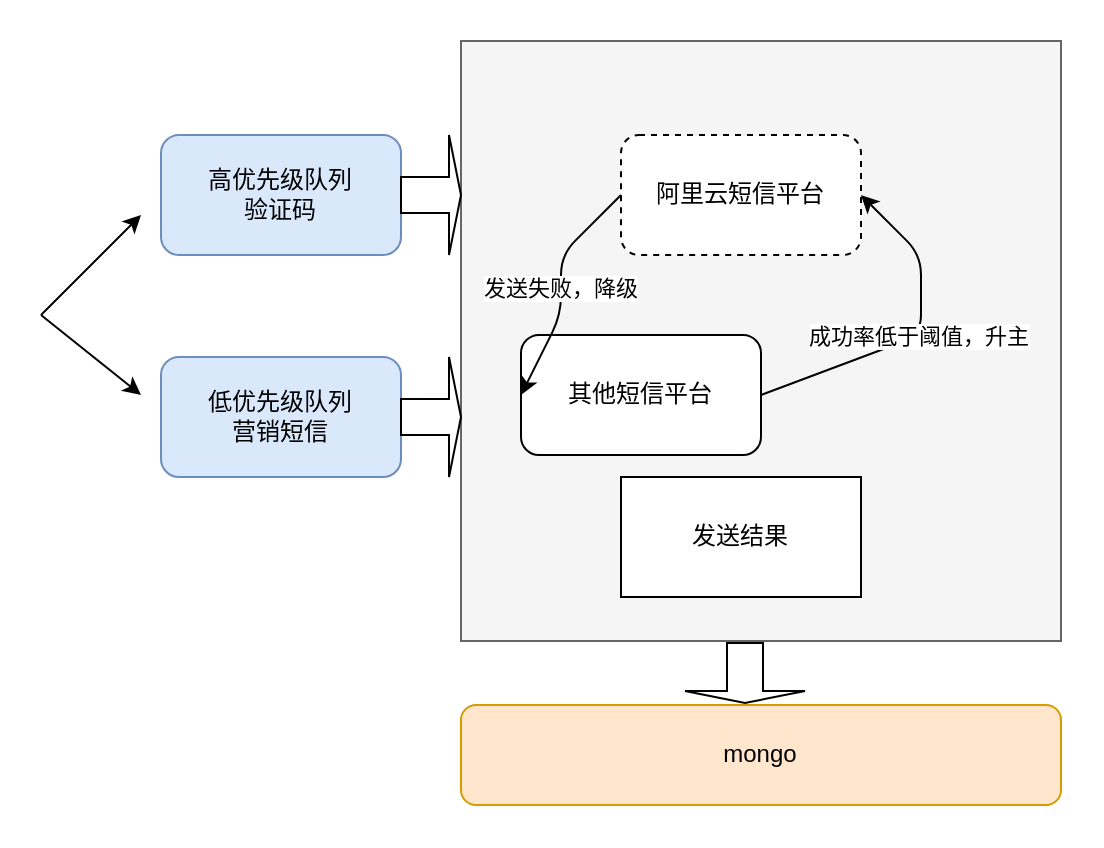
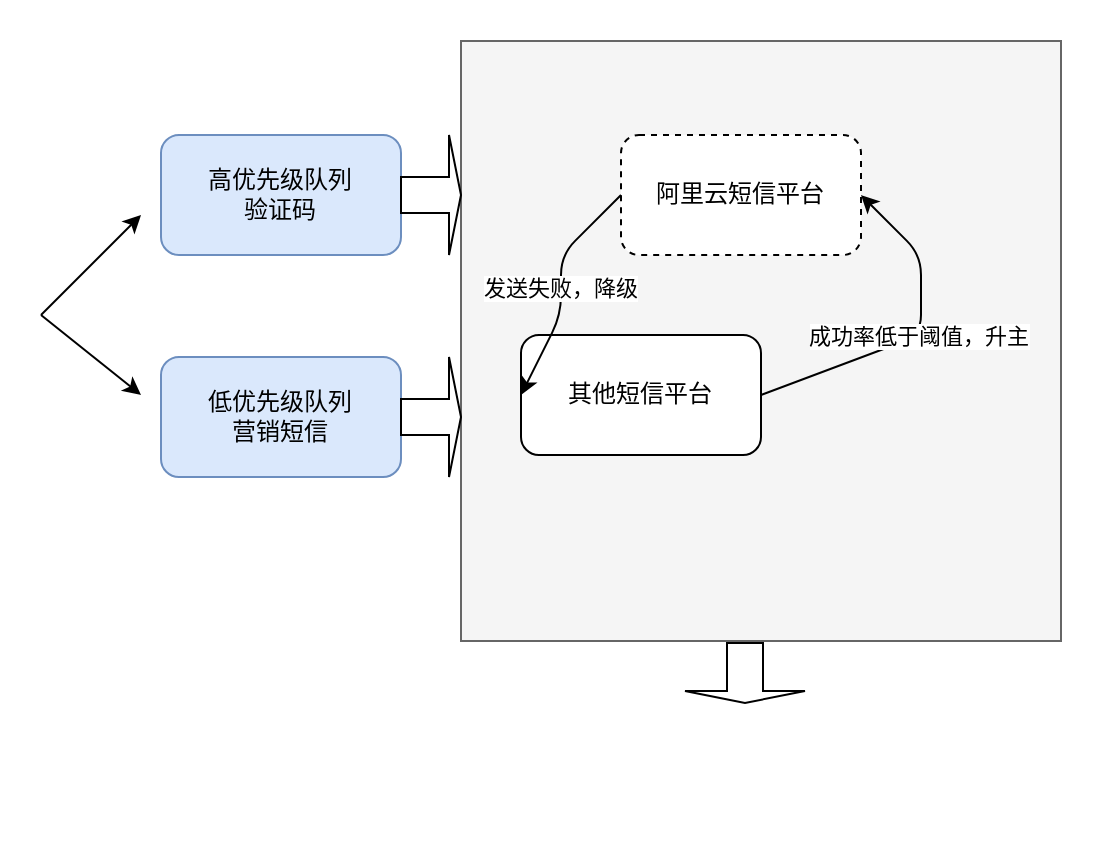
node "发送结果": removed
node "mongo": removed
